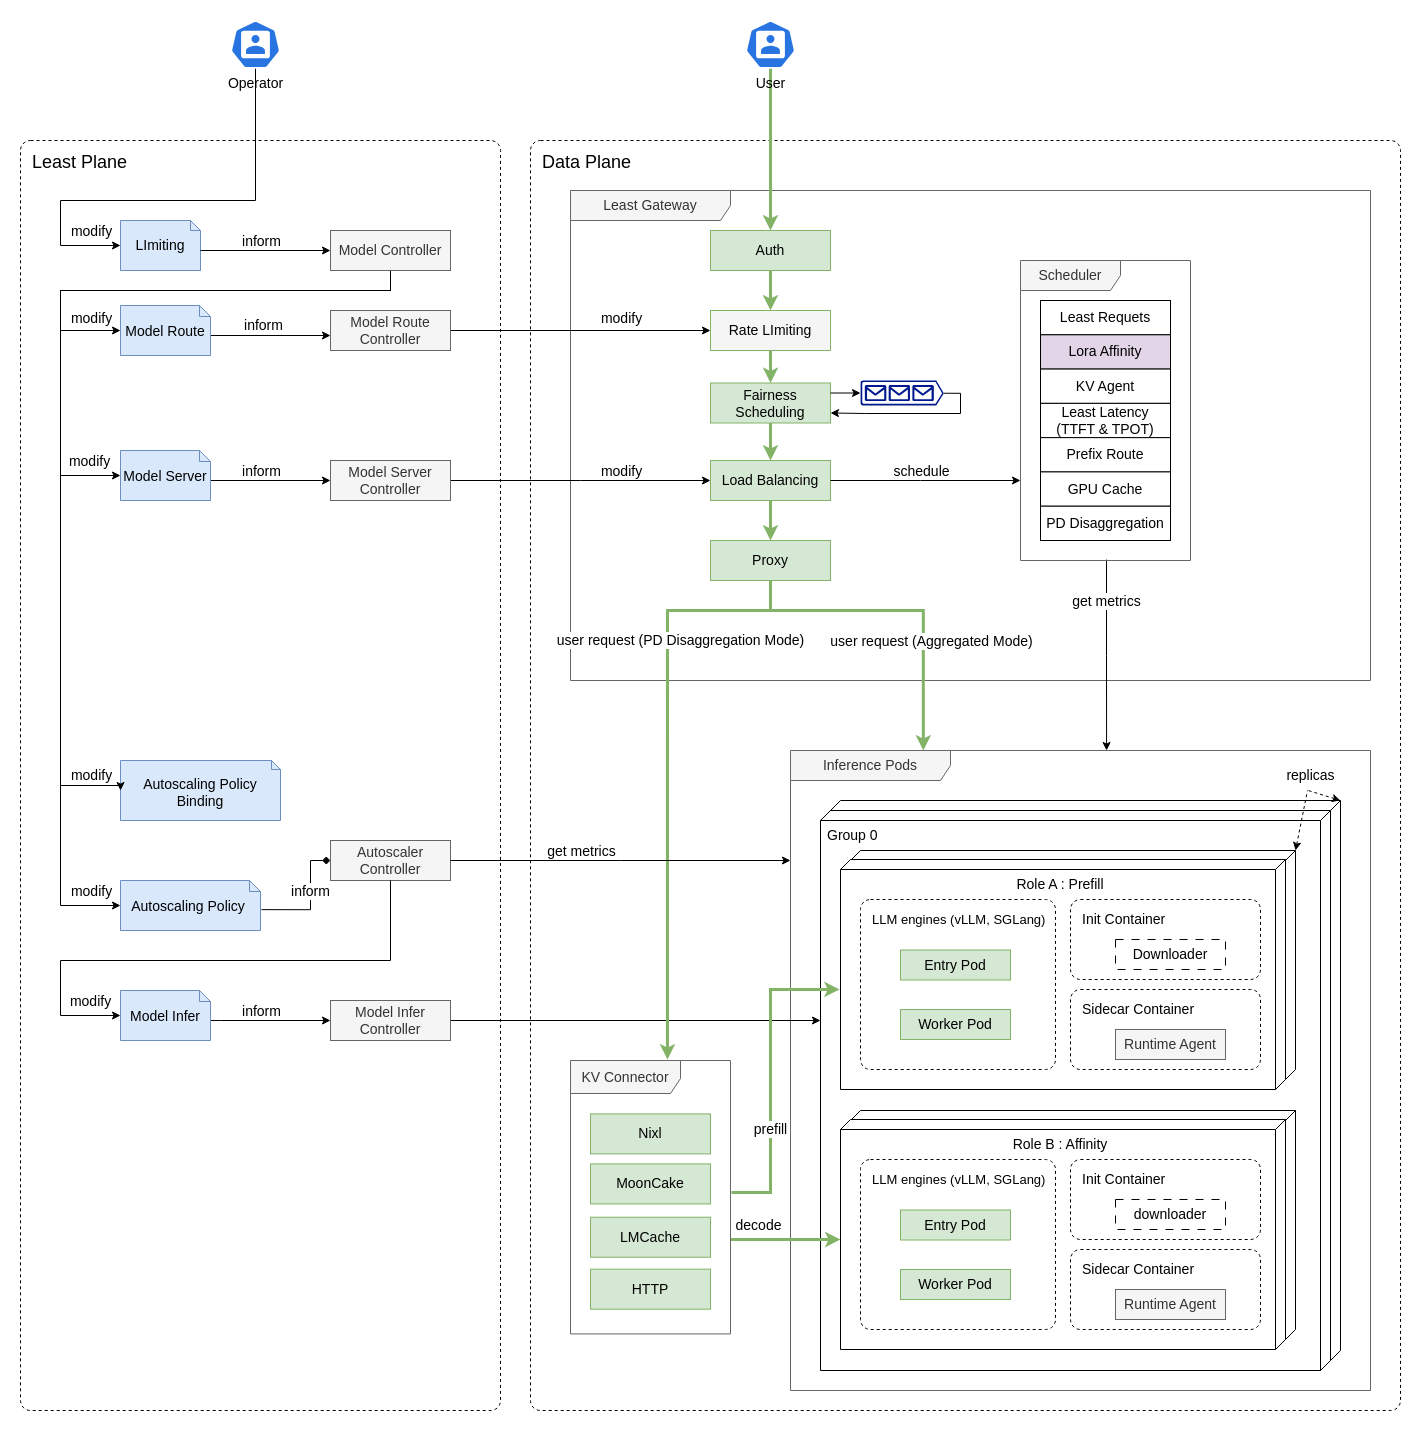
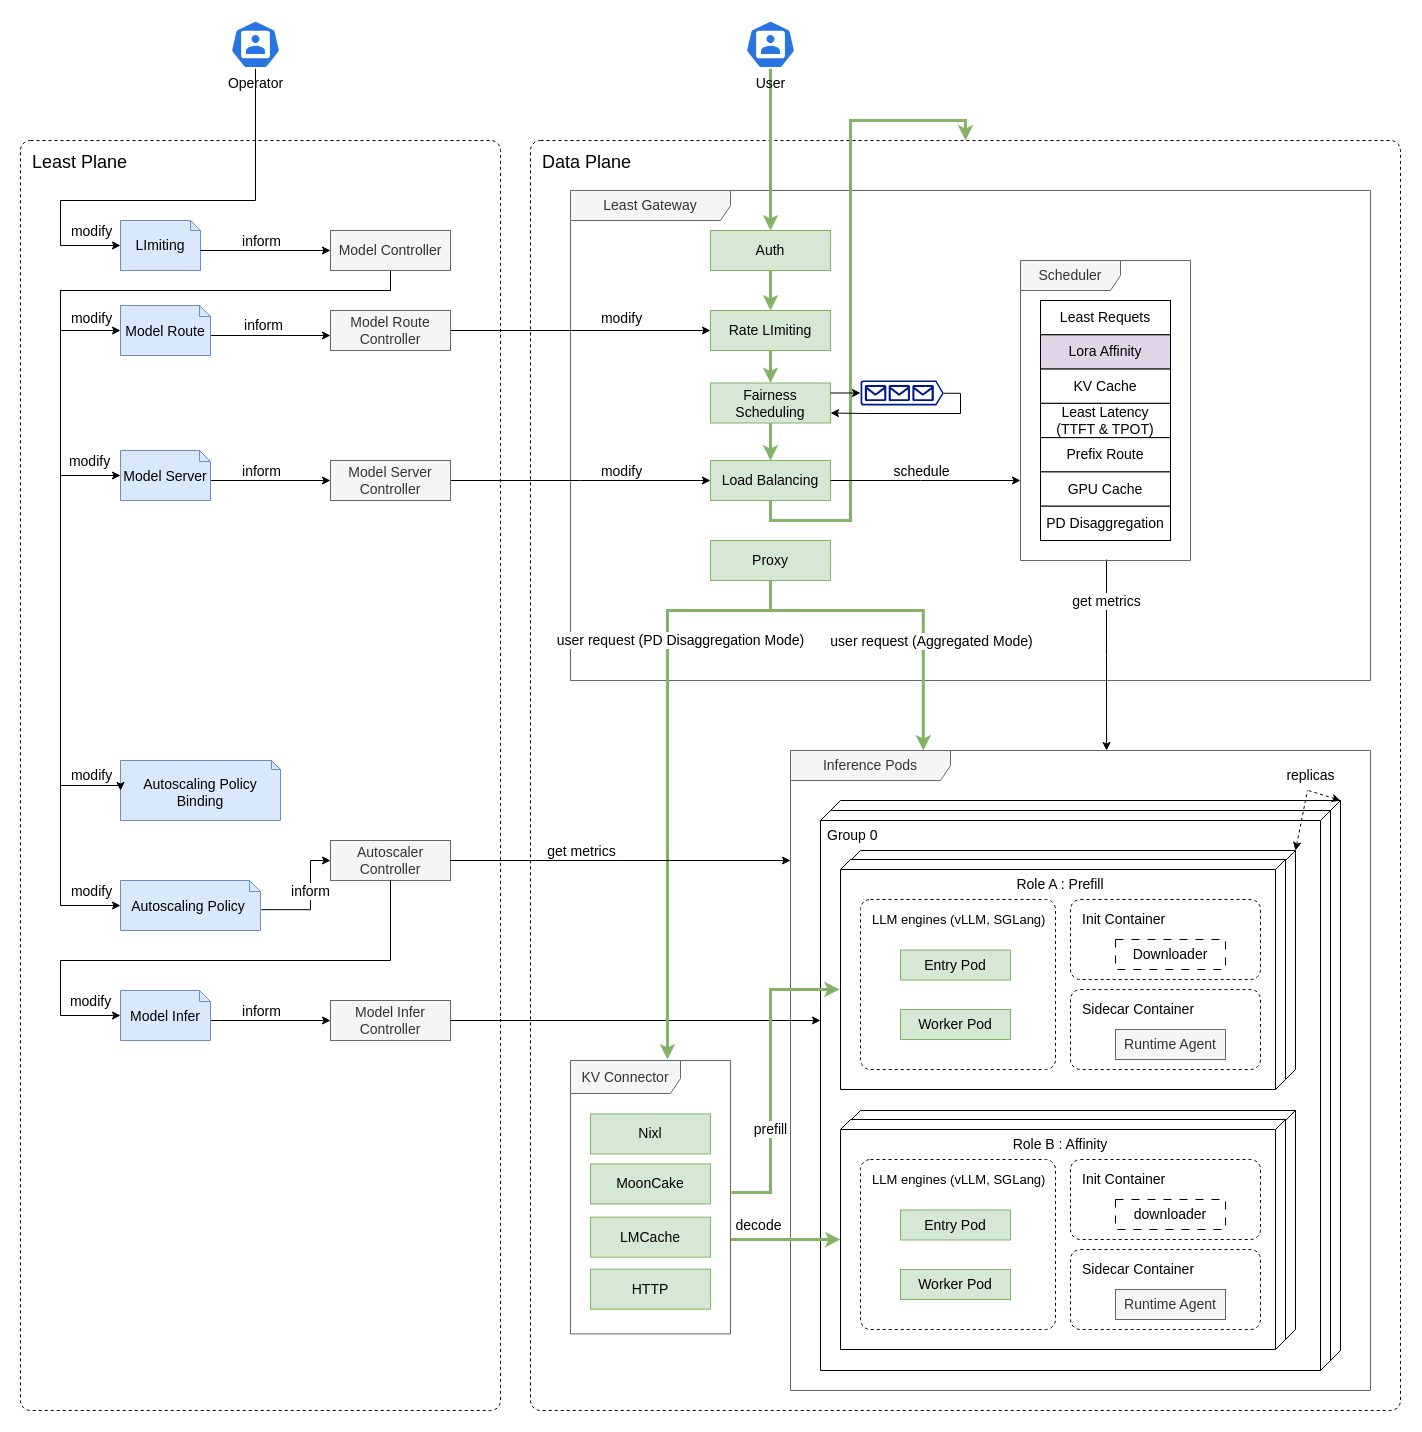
node "Rate LImiting": fillcolor #f5f5f5 -> #d5e8d4
node "KV Agent": label "KV Agent" -> "KV Cache"
edge "Load Balancing" -> "Proxy": now "Load Balancing" -> "Data Plane"
edge "Autoscaling Policy" -> "Autoscaler Controller": arrowhead diamond -> classic
